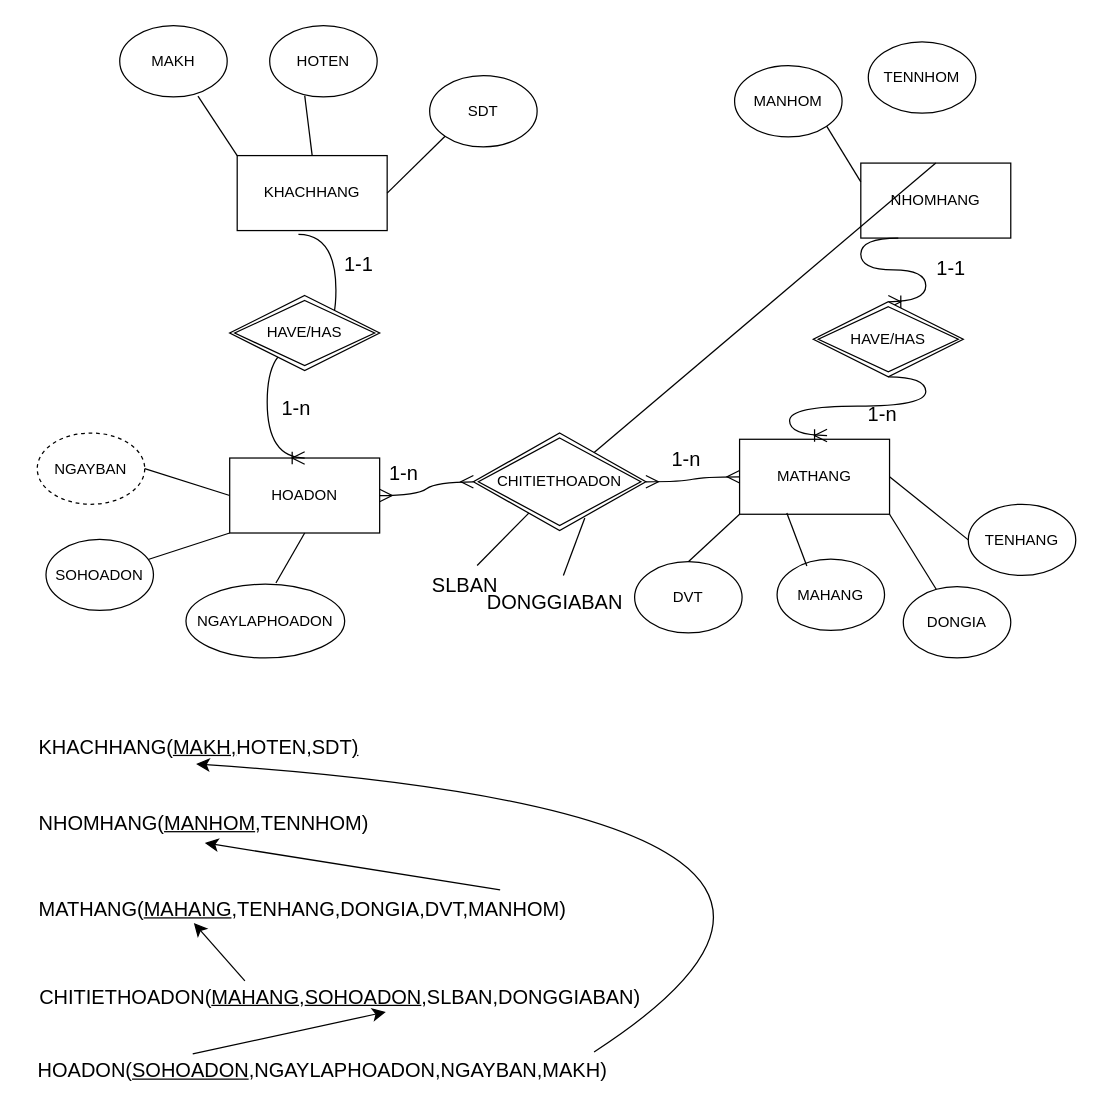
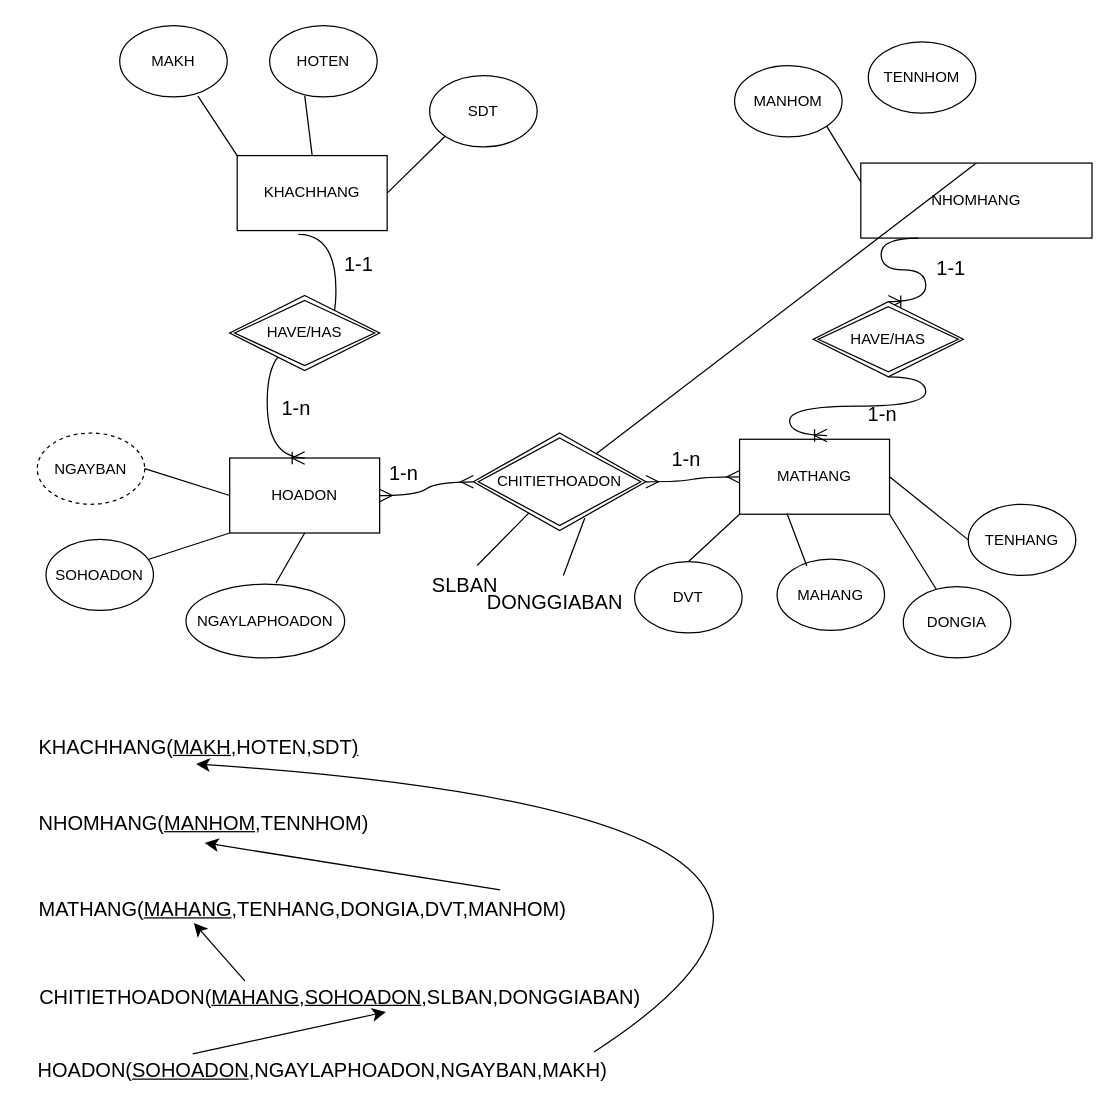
node "NHOMHANG": size 150x75 -> 231x75
